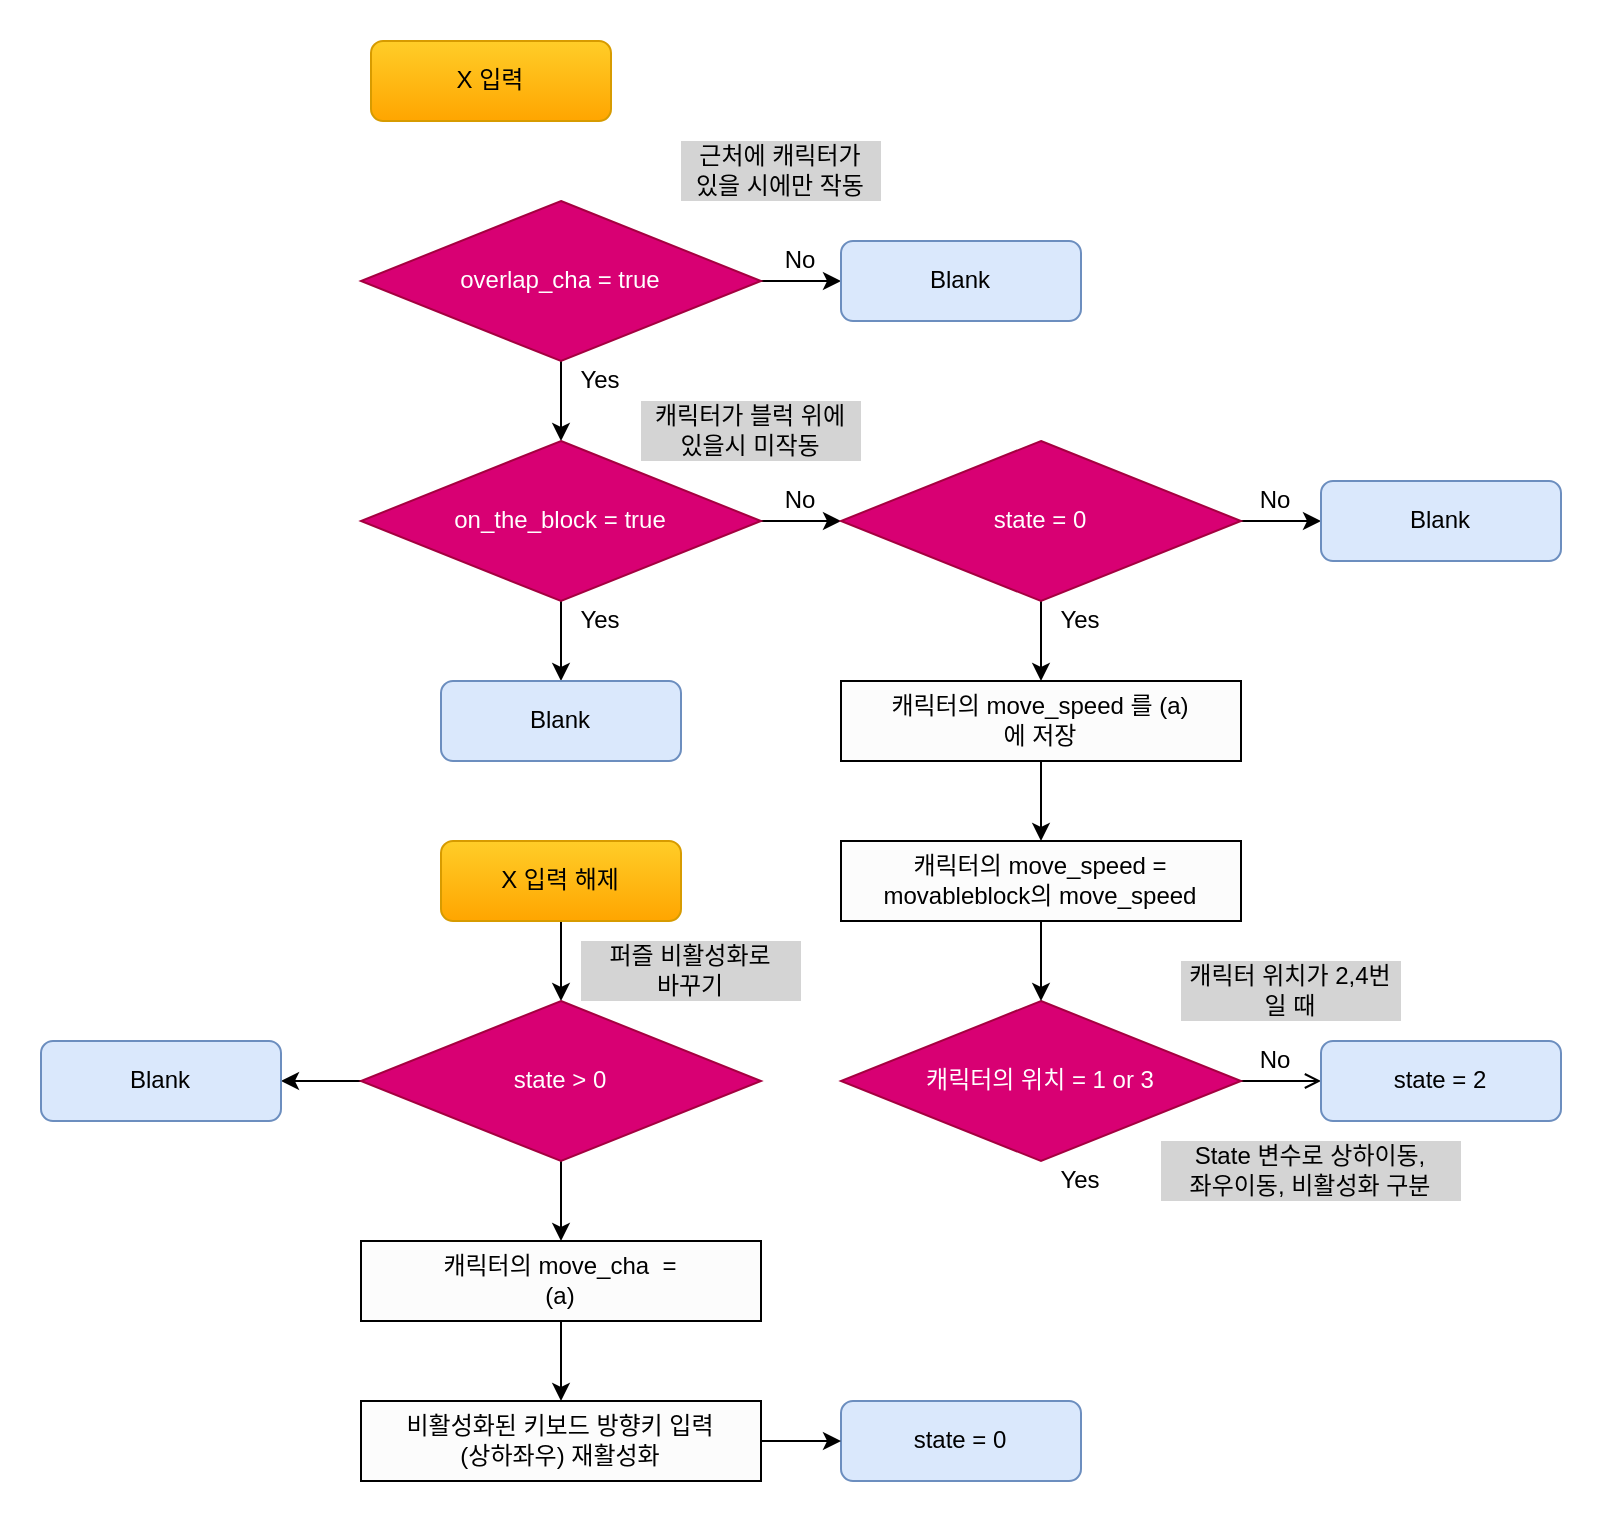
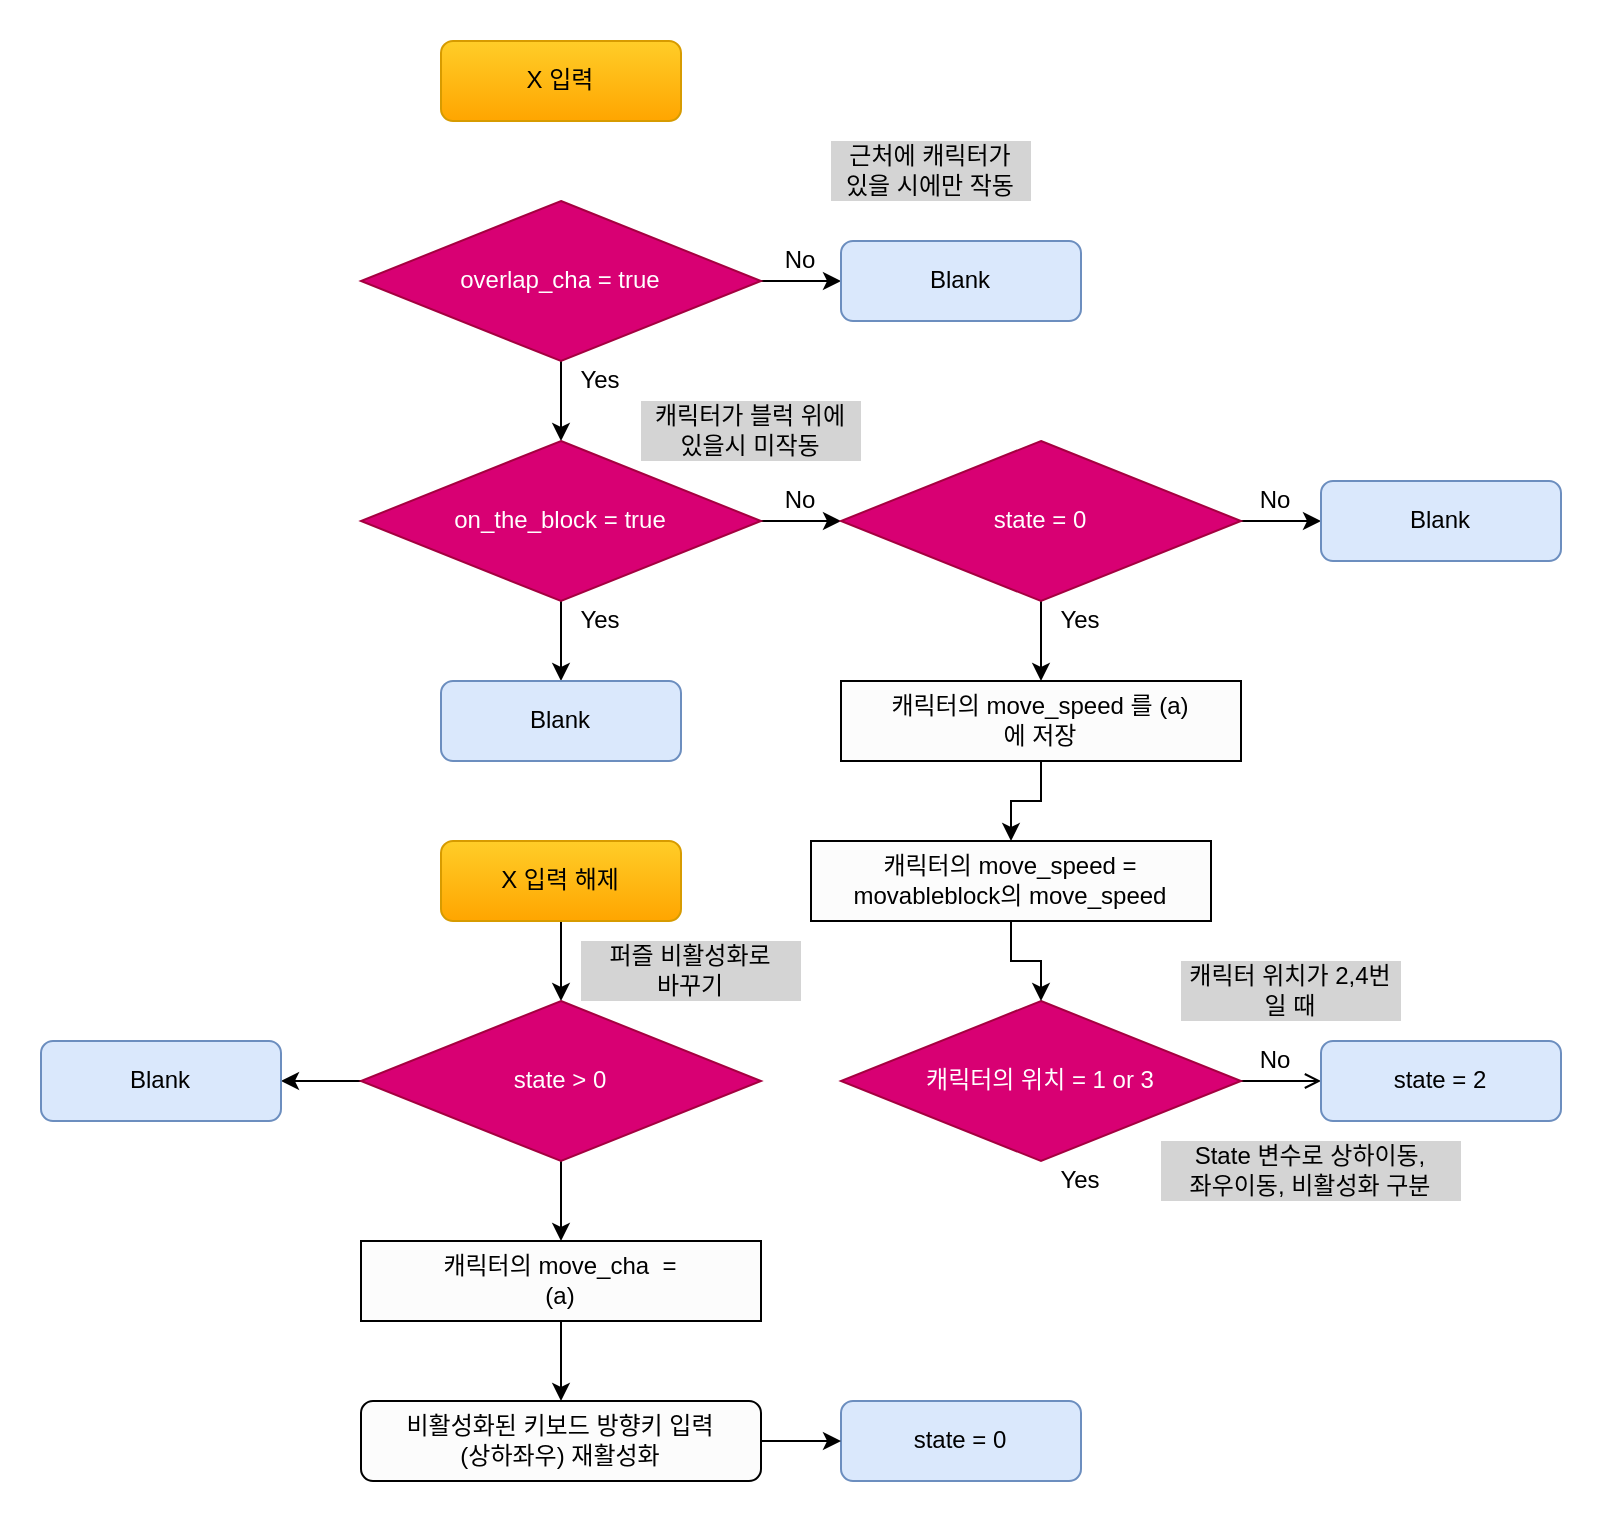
node "X 입력": moved (491, 81) -> (561, 81)
node "근처에 캐릭터가 있을 시에만 작동": moved (781, 171) -> (931, 171)
node "캐릭터의 move_speed = movableblock의 move_speed": moved (1041, 881) -> (1011, 881)
node "비활성화된 키보드 방향키 입력 (상하좌우) 재활성화": shape rectangle -> rounded rectangle
